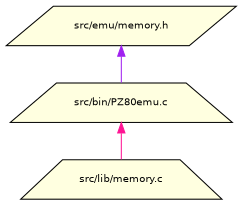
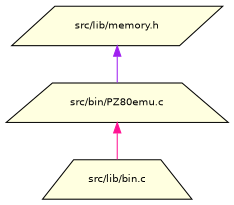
node "src/emu/memory.h": label "src/emu/memory.h" -> "src/lib/memory.h"
node "src/lib/memory.c": label "src/lib/memory.c" -> "src/lib/bin.c"
